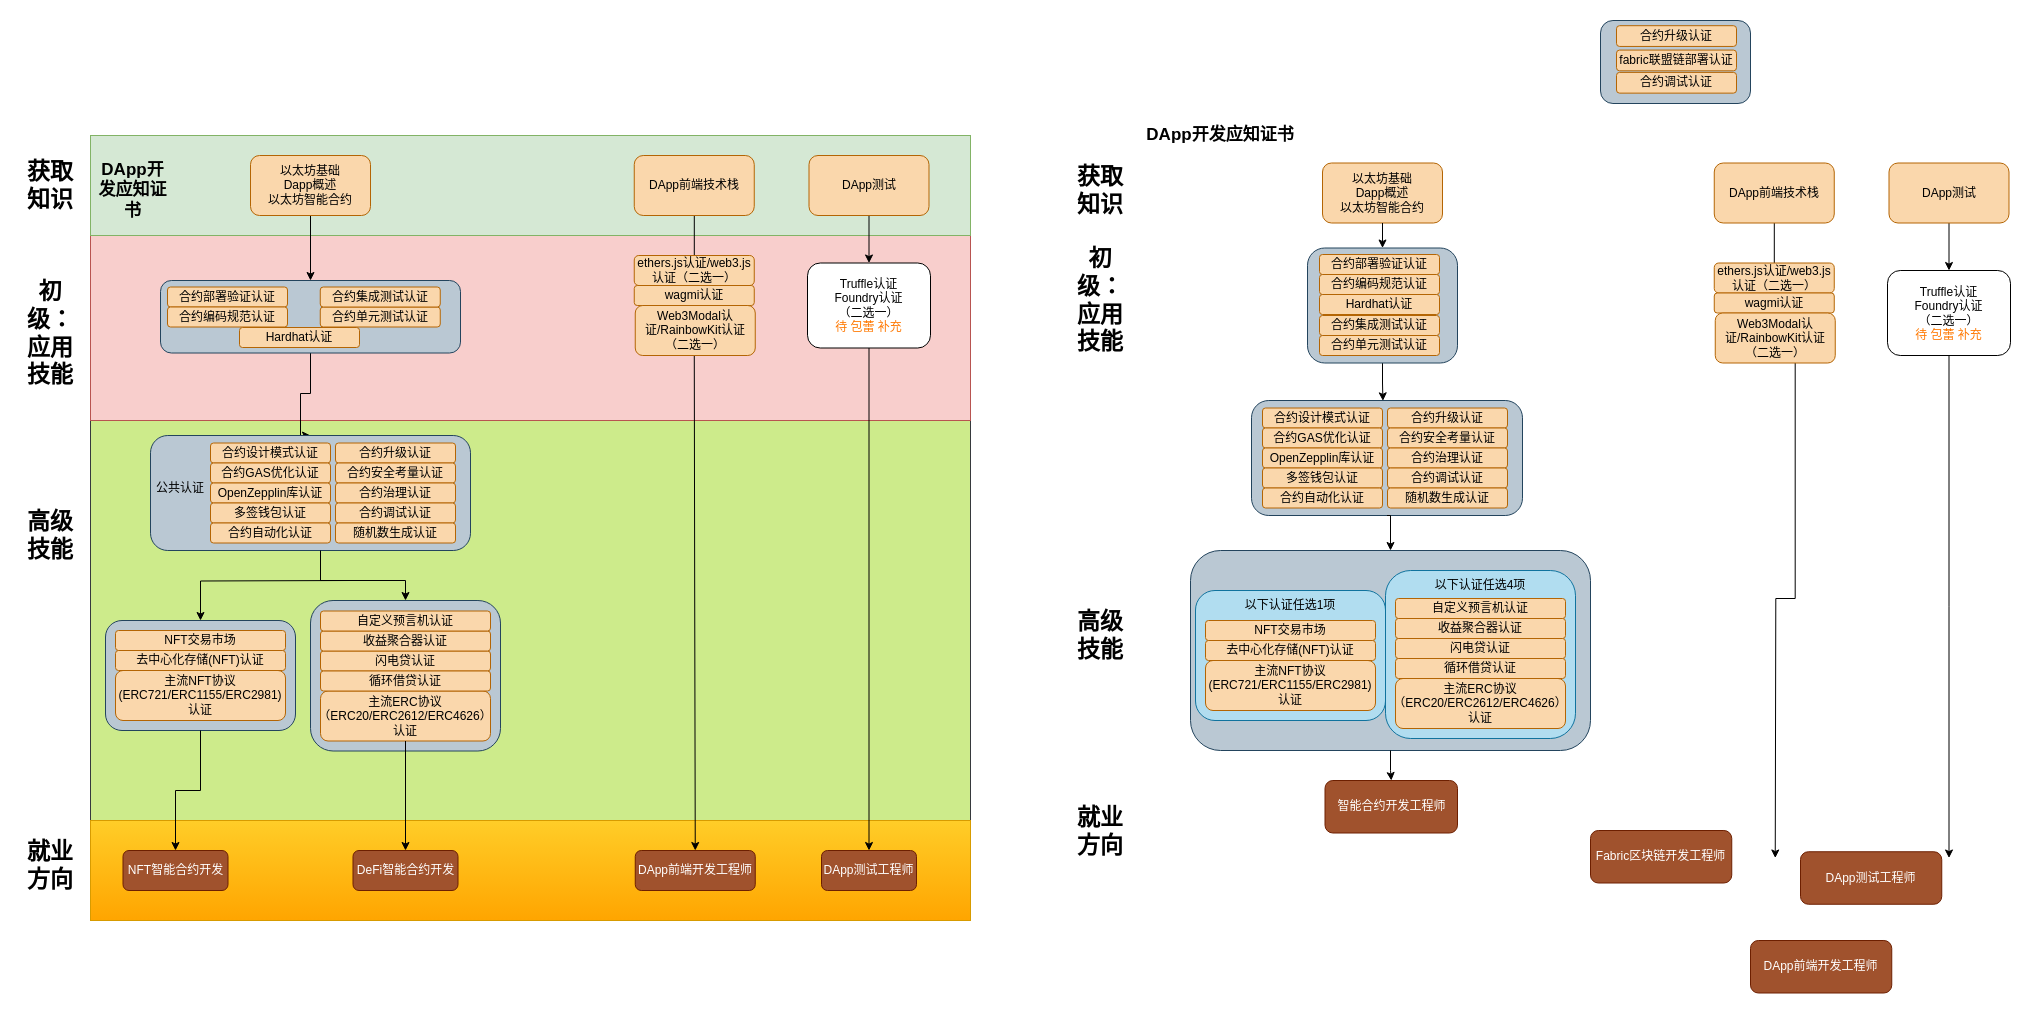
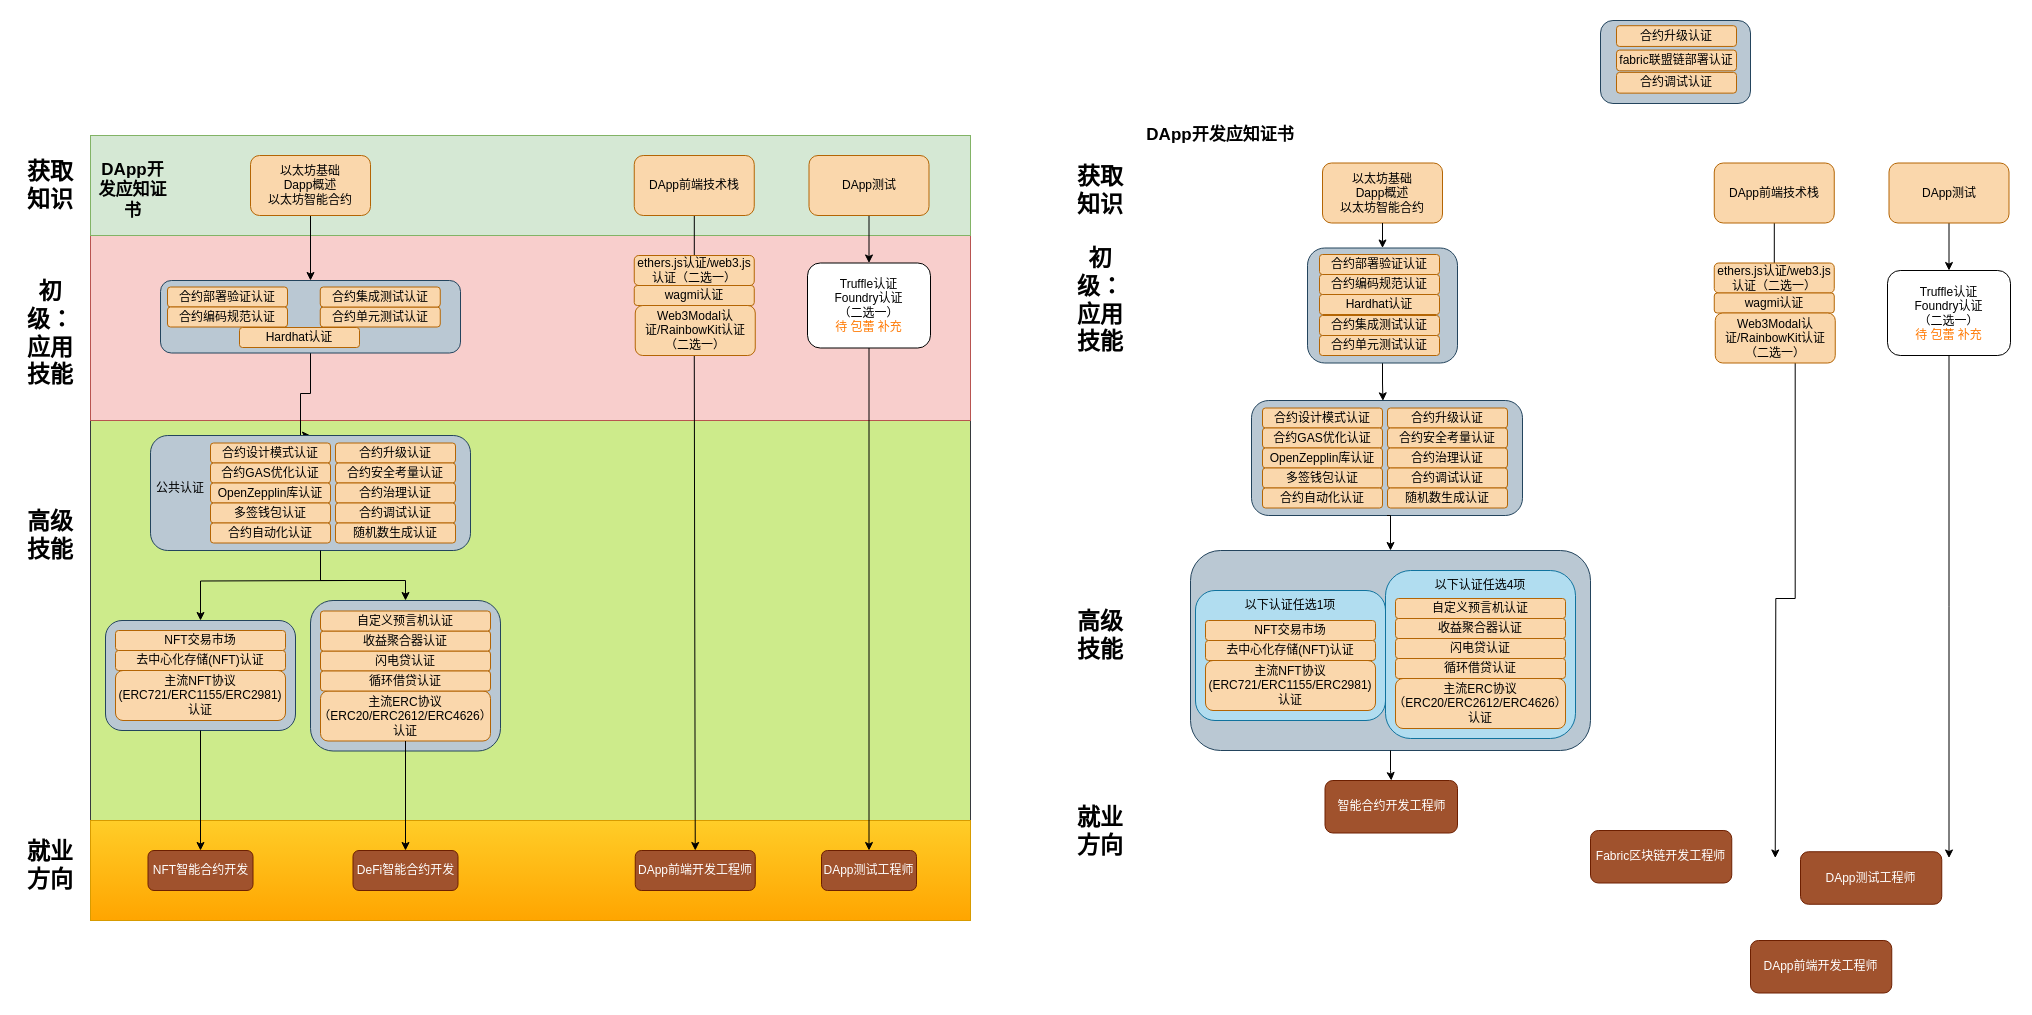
node "NFT智能合约开发": moved (176, 871) -> (201, 871)
